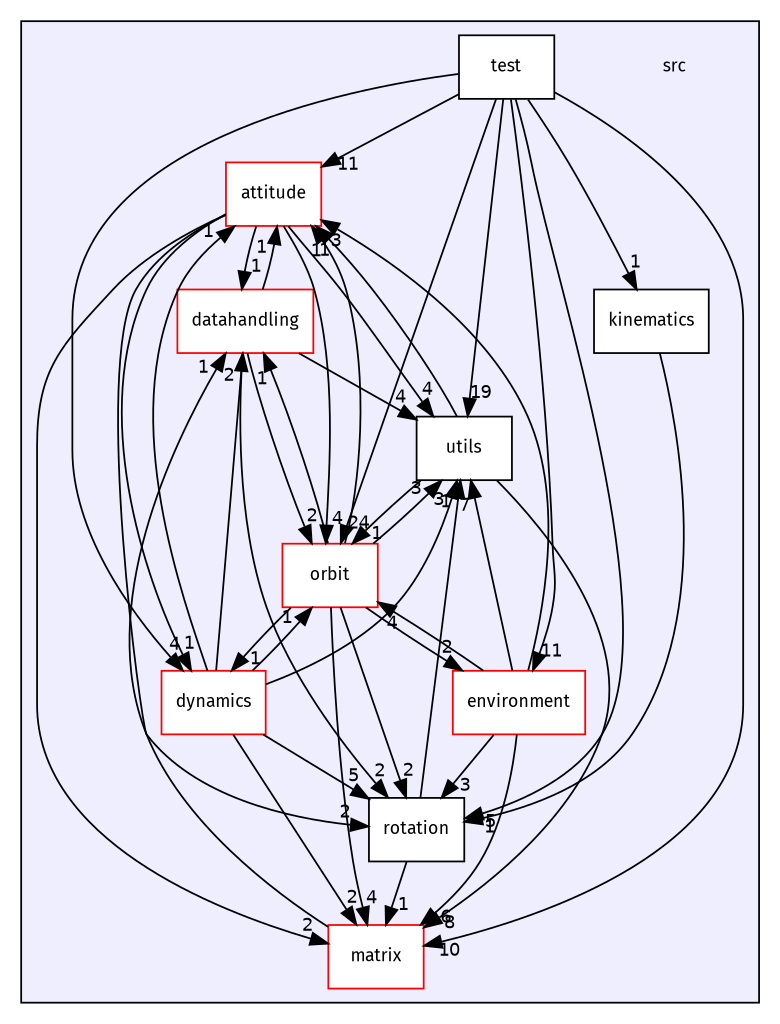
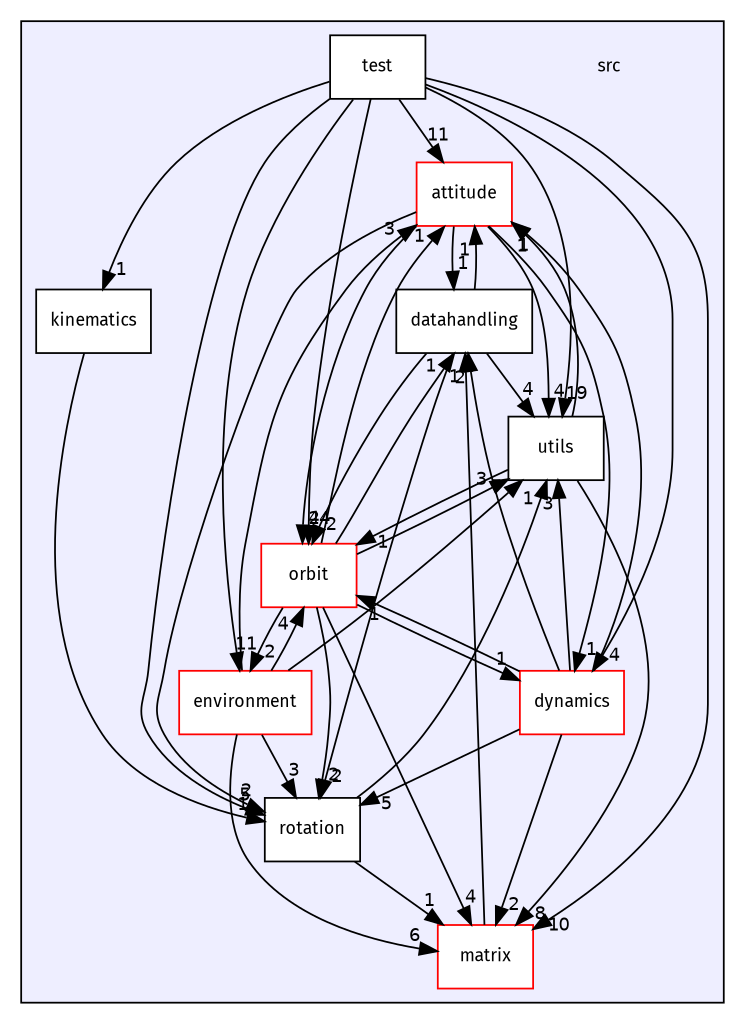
node "datahandling": color red -> black
edge "attitude" -> "matrix": removed
